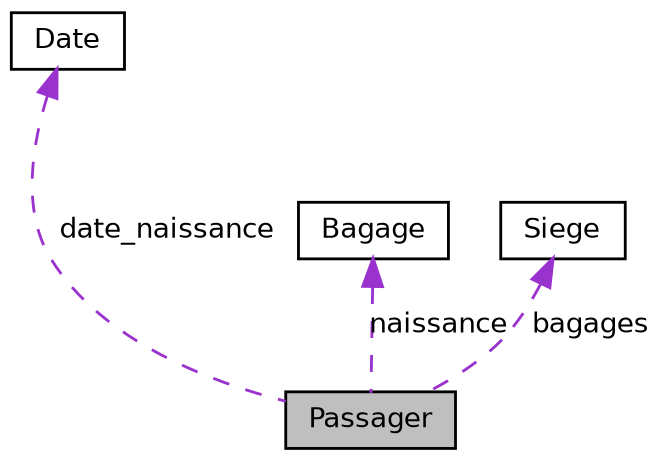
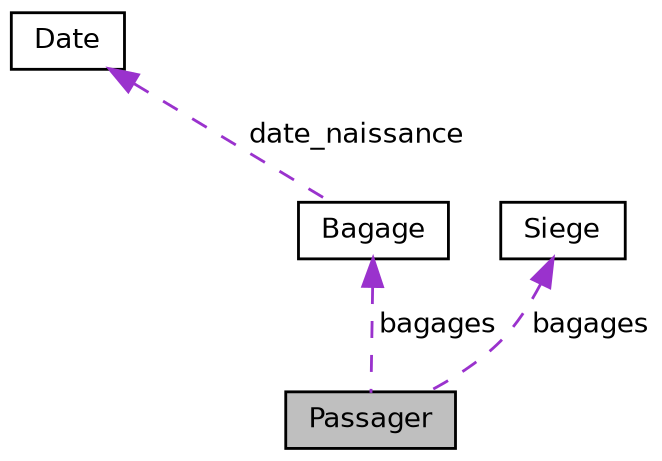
edge "Passager" -> "Date": now "Bagage" -> "Date"
edge "Passager" -> "Bagage": label " naissance" -> " bagages"
